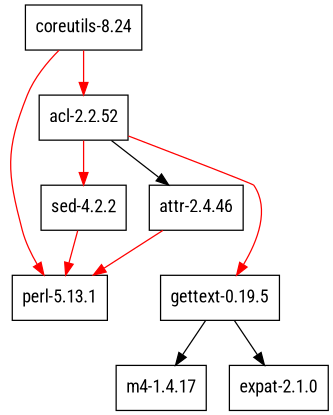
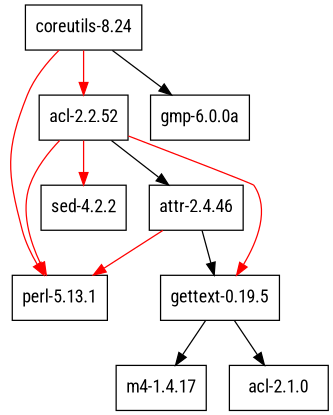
node "gmp-6.0.0a": added
edge "sed-4.2.2" -> "perl-5.13.1": now "acl-2.2.52" -> "perl-5.13.1"
edge "attr-2.4.46" -> "gettext-0.19.5": added
node "expat-2.1.0": label "expat-2.1.0" -> "acl-2.1.0"
